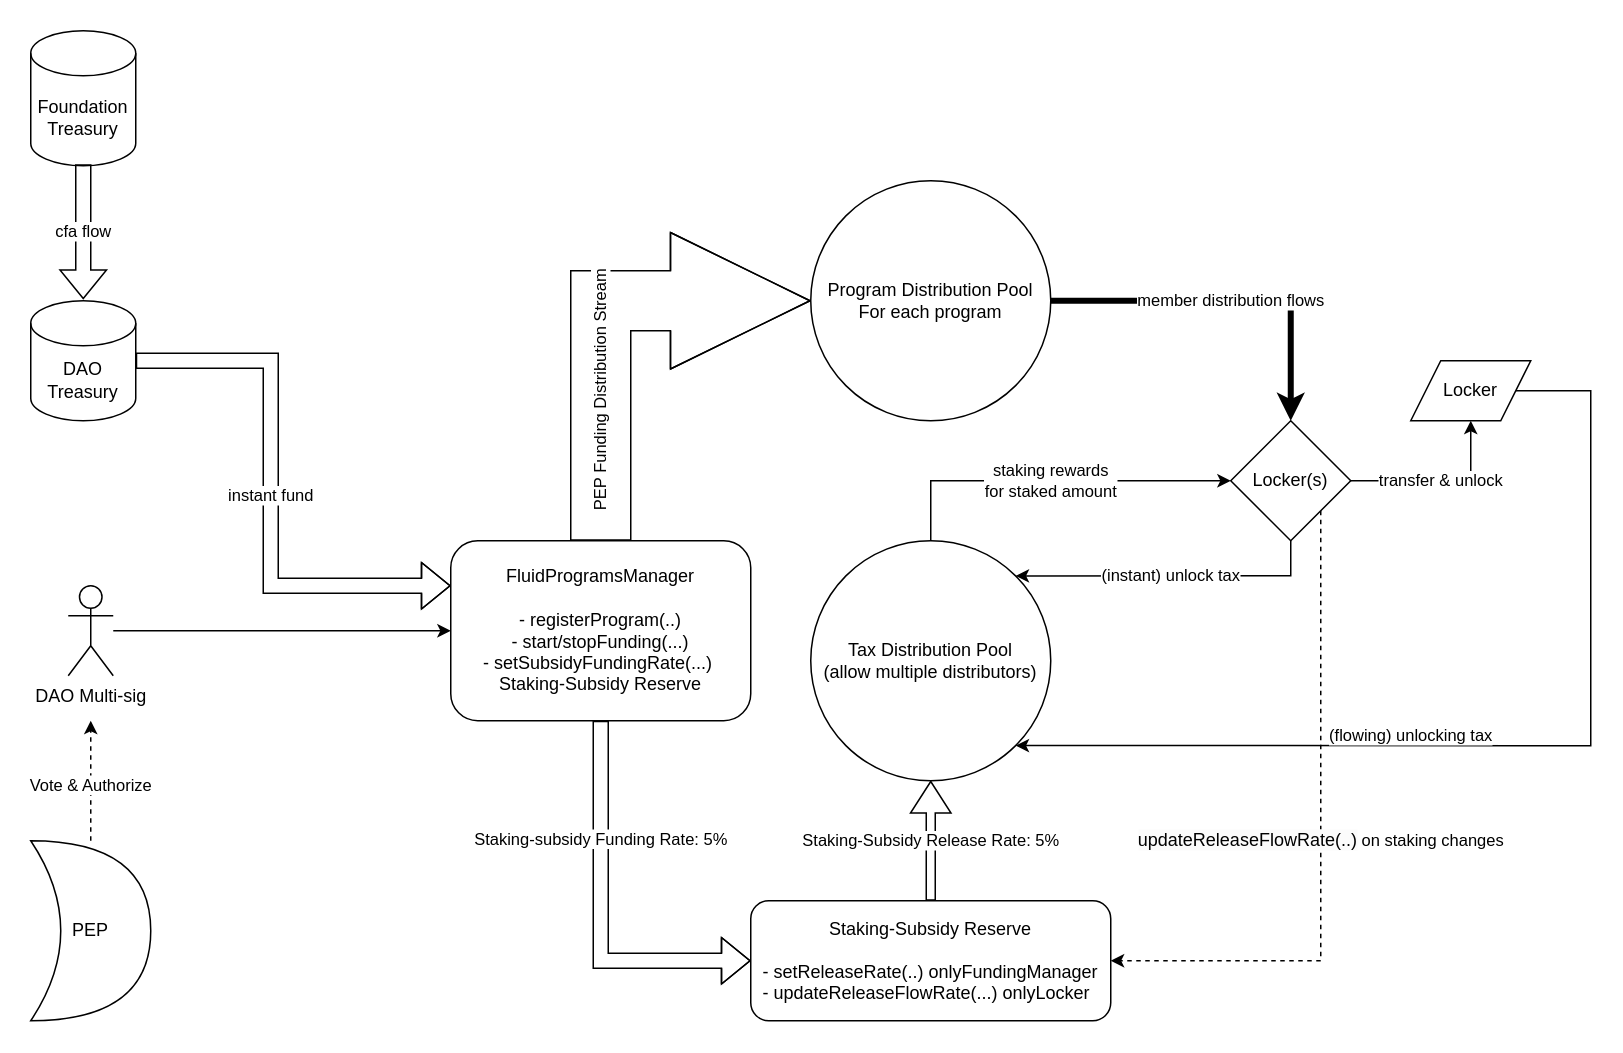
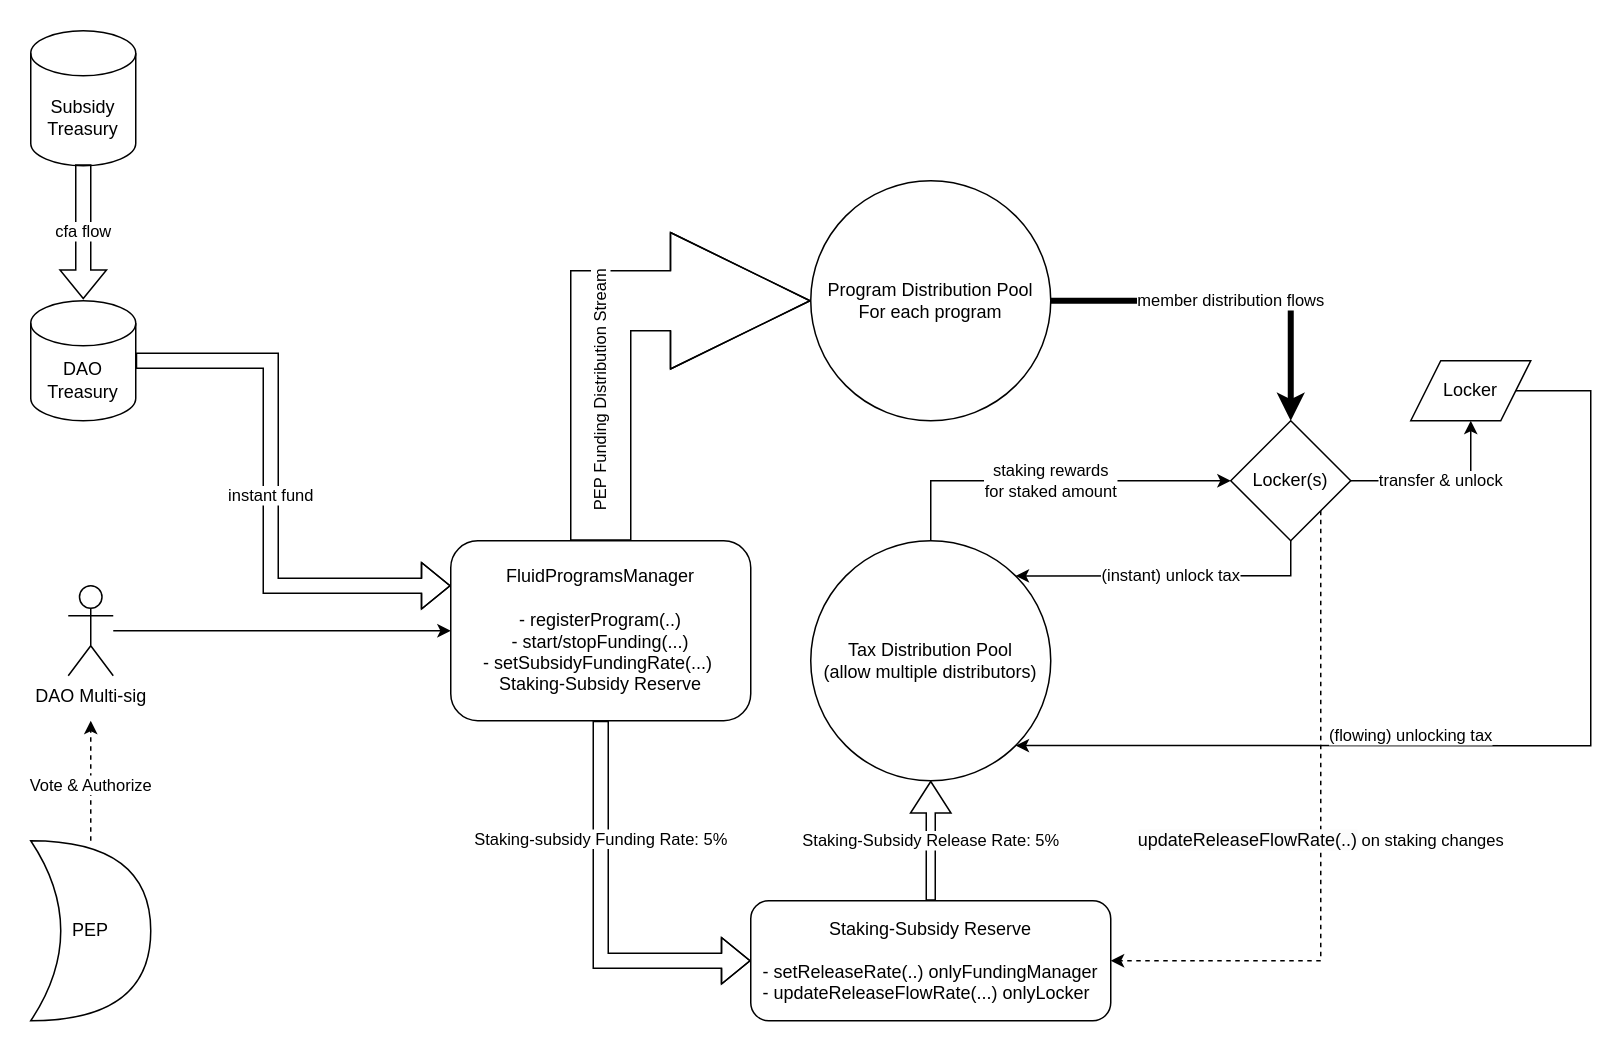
node "Foundation Treasury": label "Foundation Treasury" -> "Subsidy Treasury"
